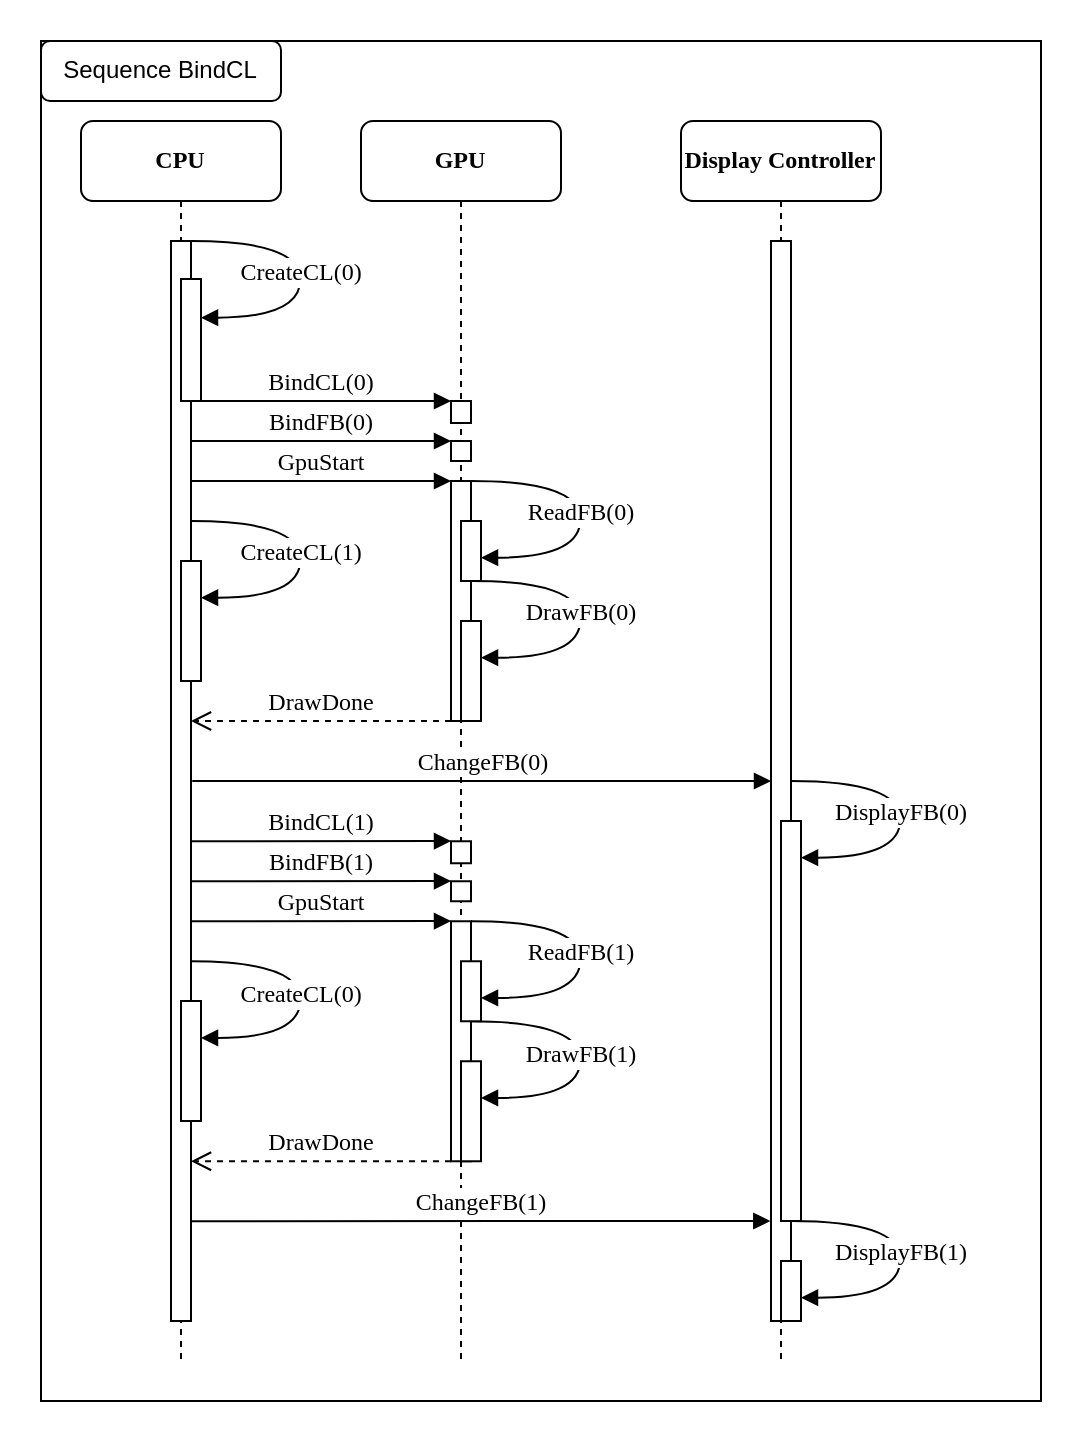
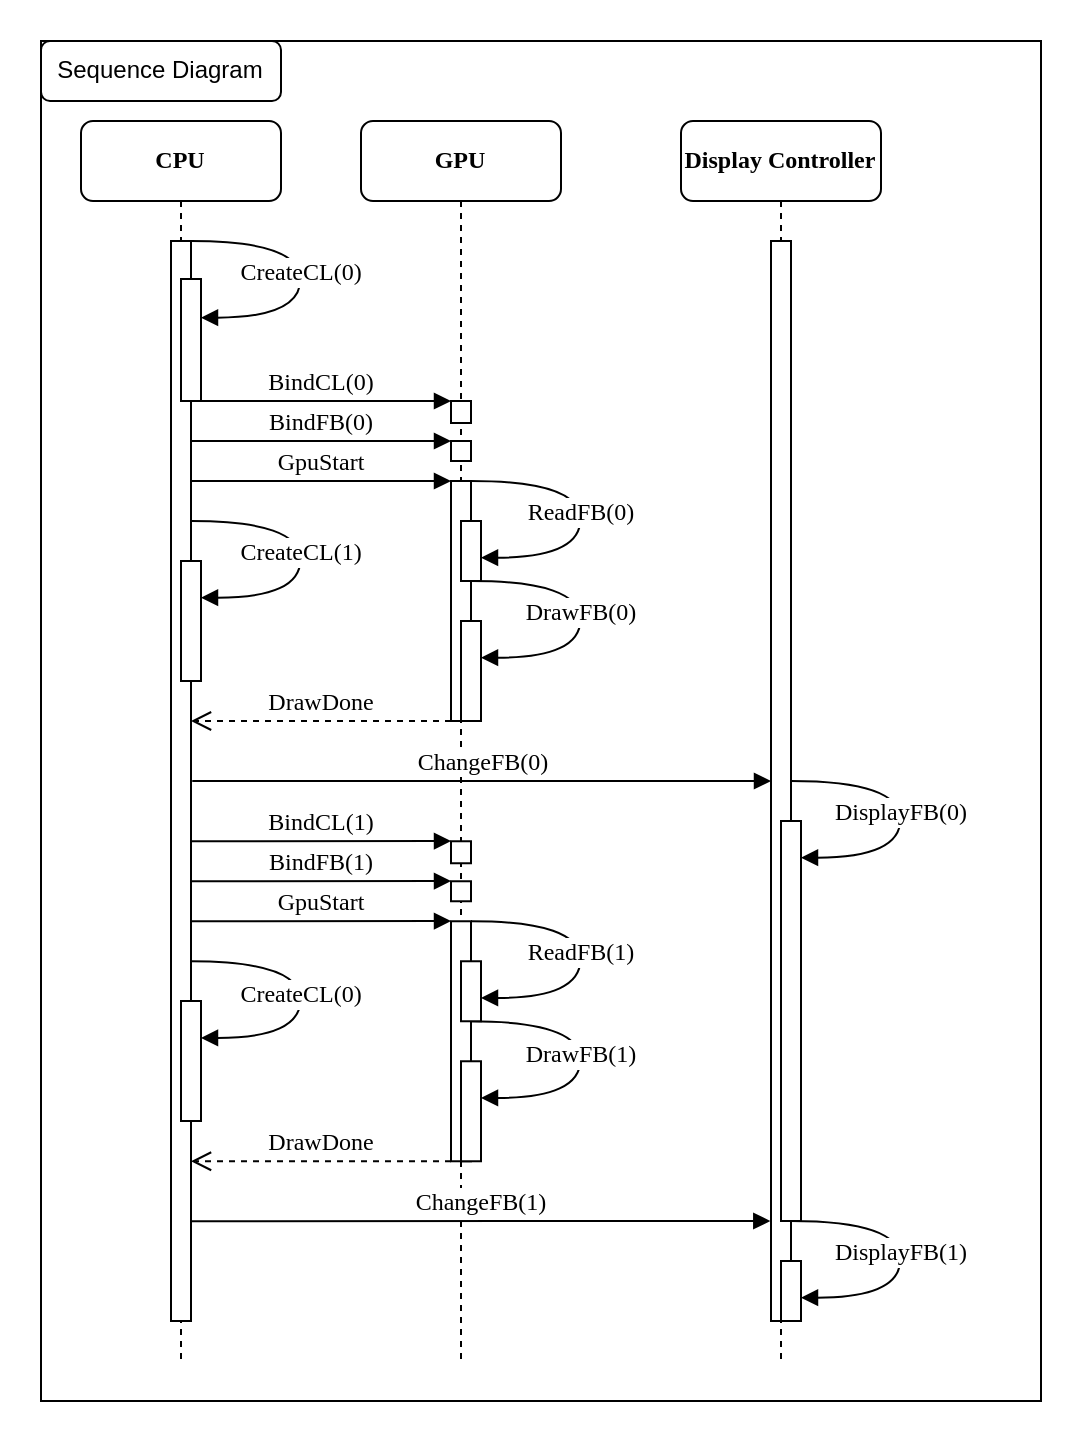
node "Sequence BindCL": label "Sequence BindCL" -> "Sequence Diagram"
